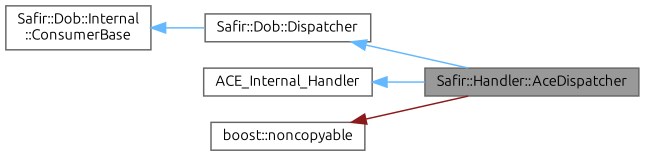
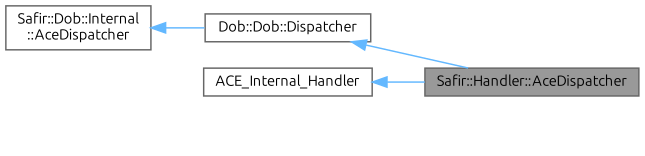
node "Safir::Dob::Internal ::ConsumerBase": label "Safir::Dob::Internal ::ConsumerBase" -> "Safir::Dob::Internal ::AceDispatcher"
node "Safir::Dob::Dispatcher": label "Safir::Dob::Dispatcher" -> "Dob::Dob::Dispatcher"
node "boost::noncopyable": removed
